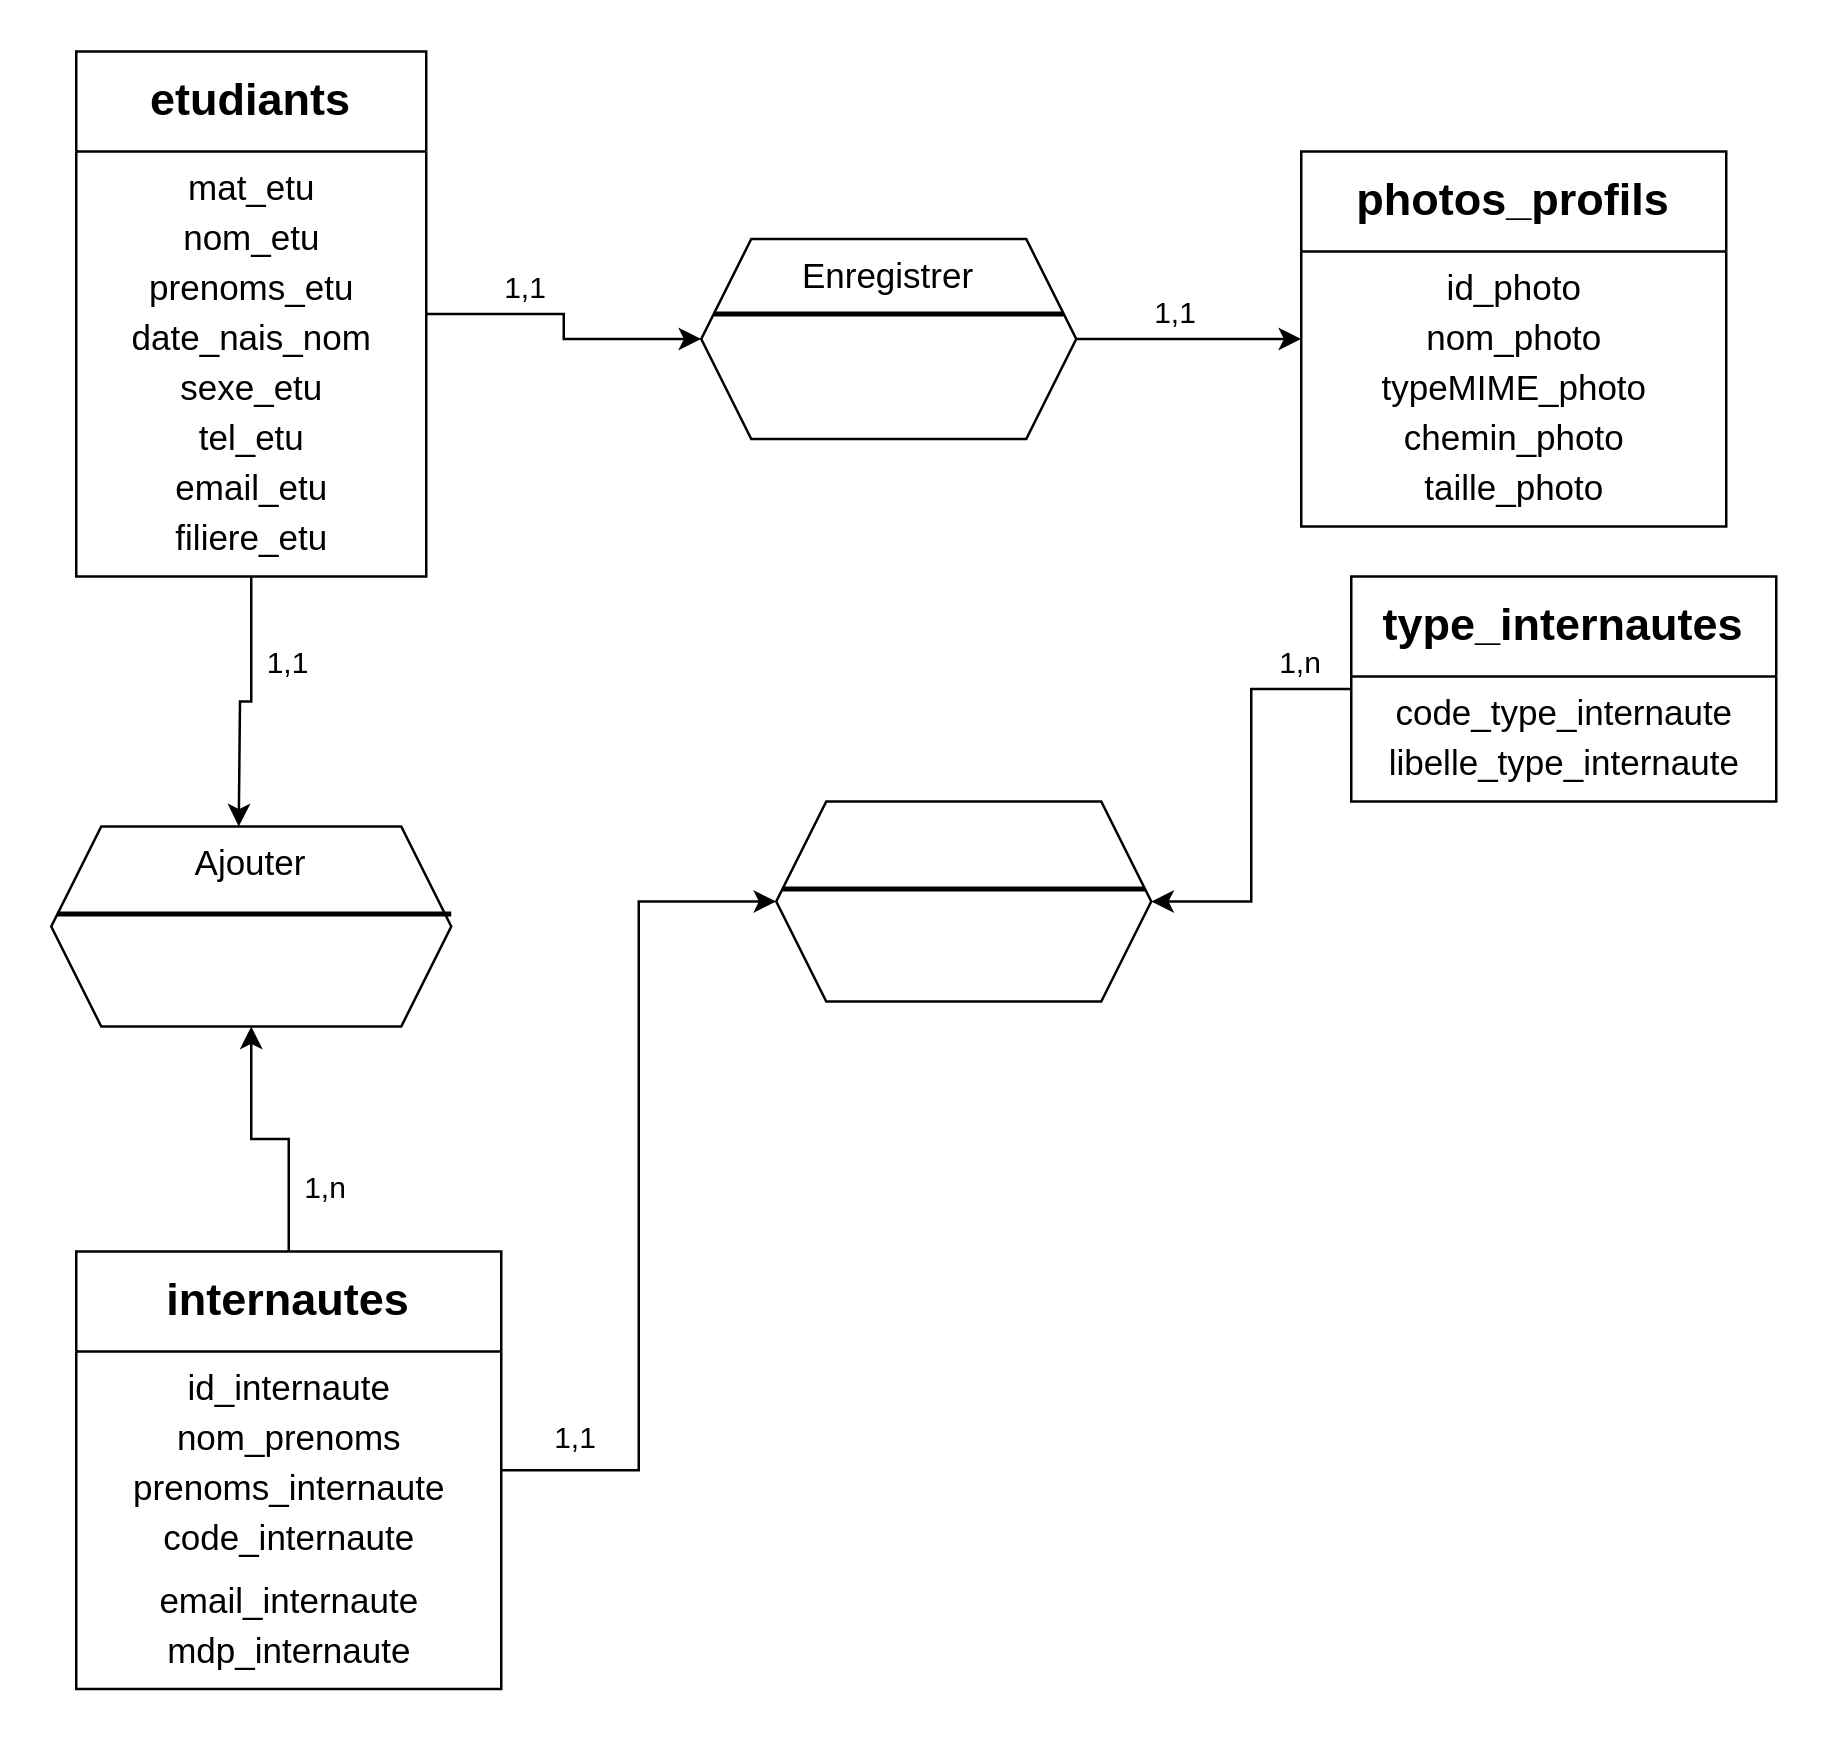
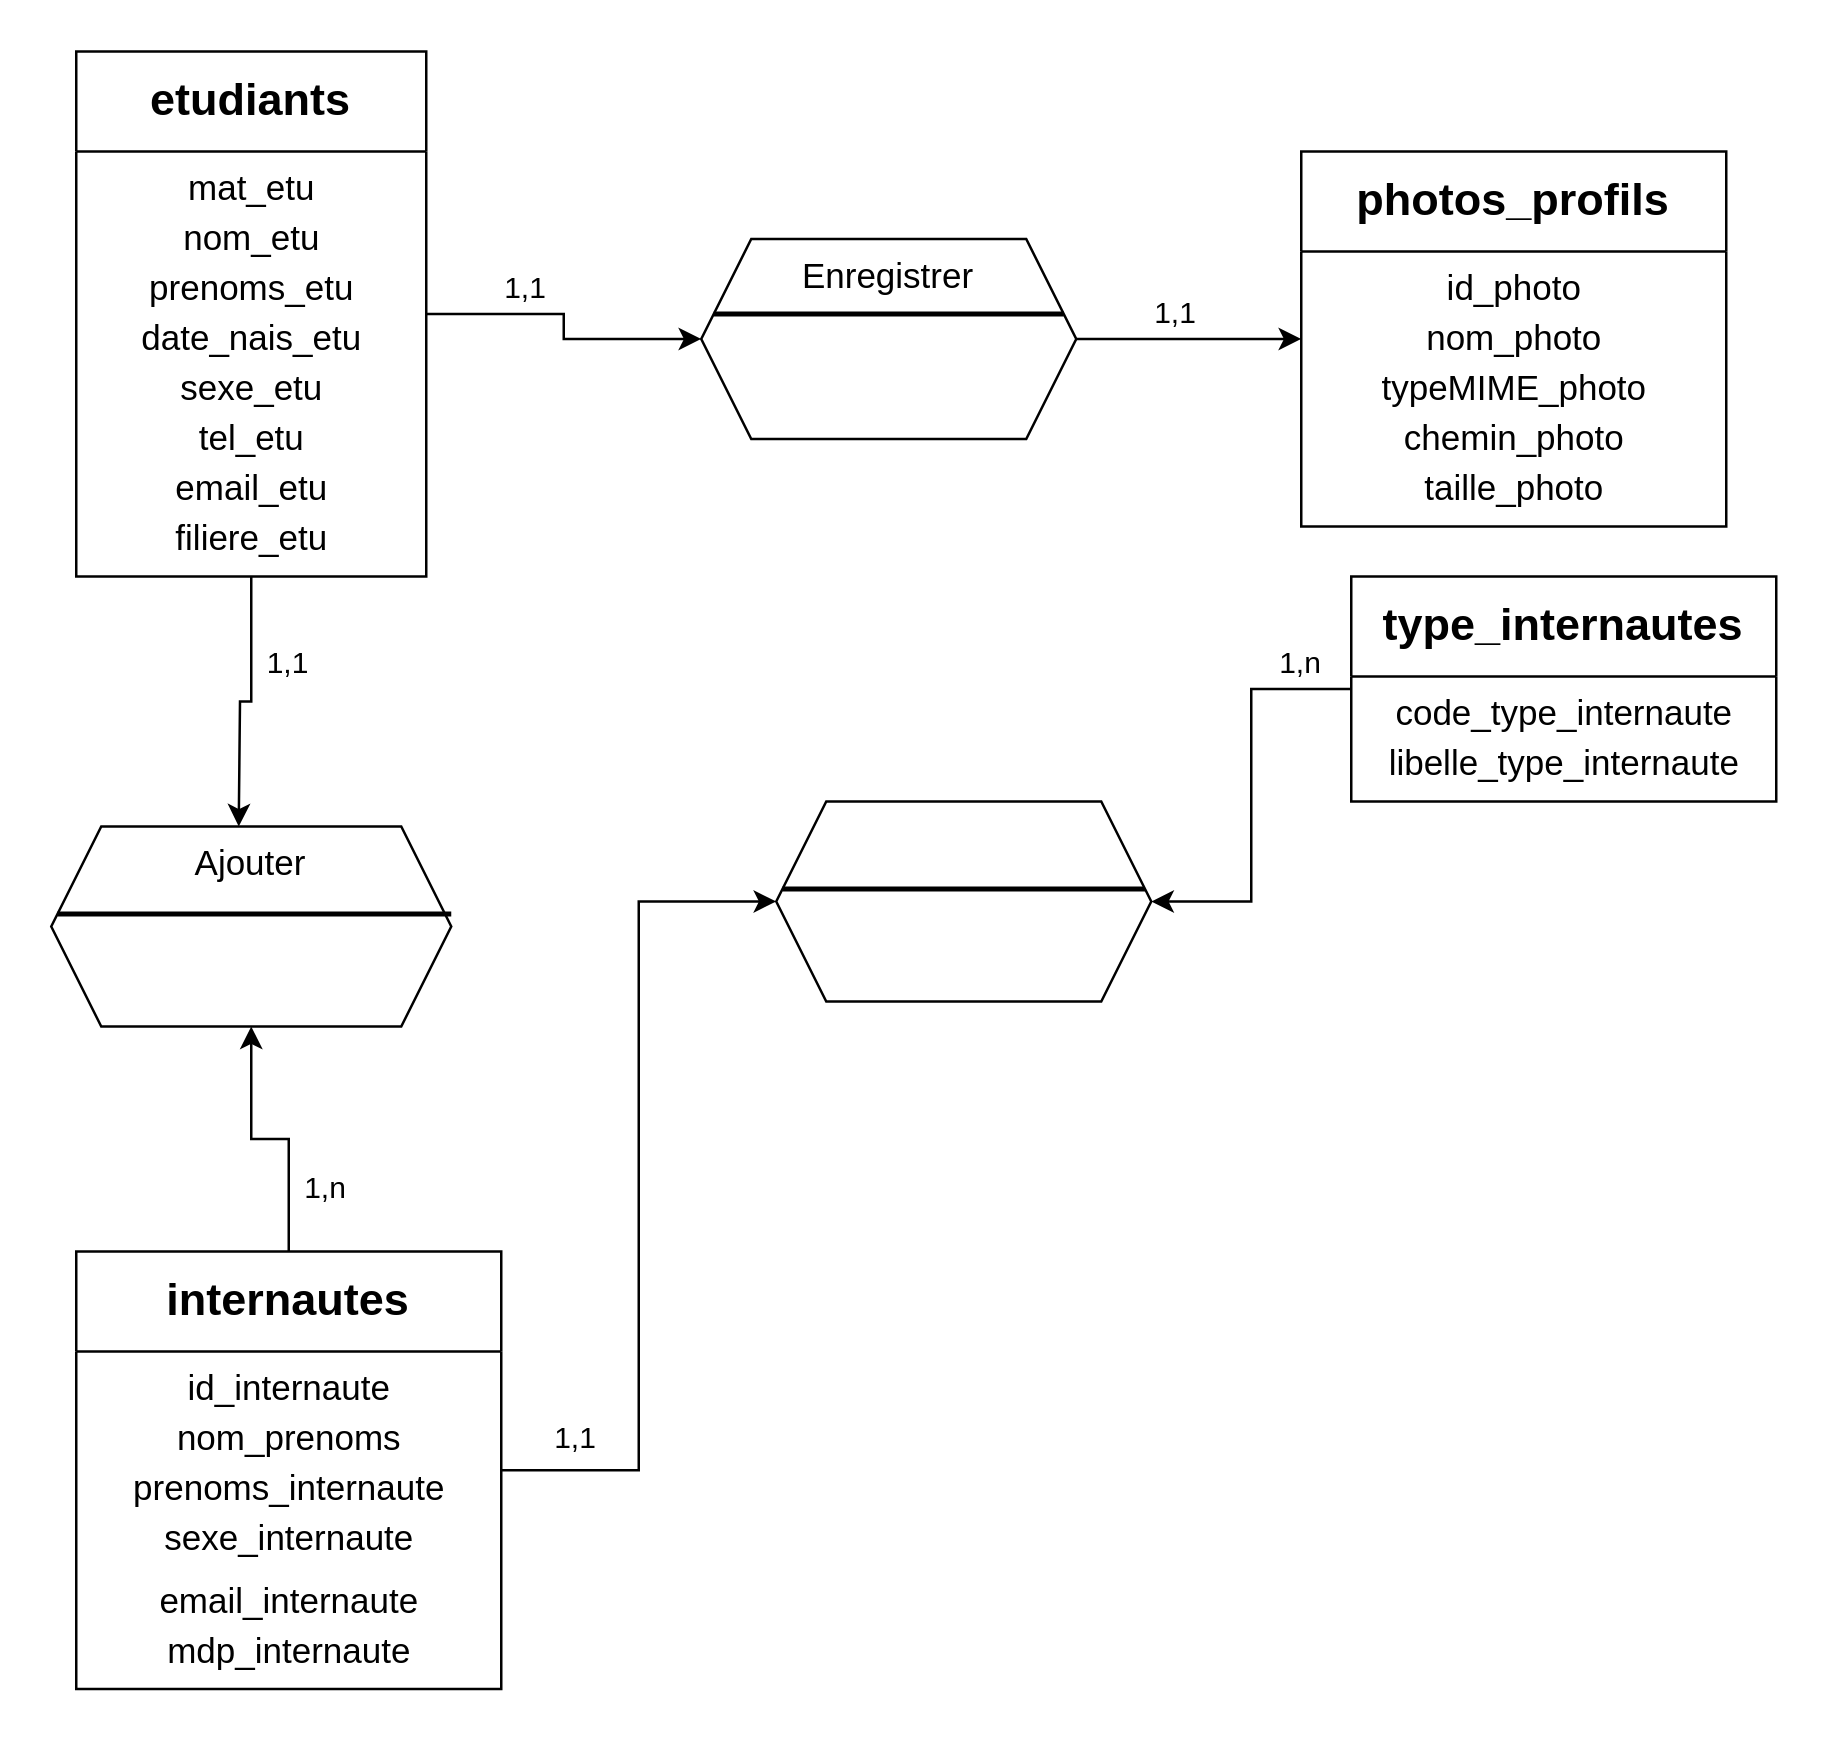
node "date_nais_nom": label "date_nais_nom" -> "date_nais_etu"
node "code_internaute": label "code_internaute" -> "sexe_internaute"
